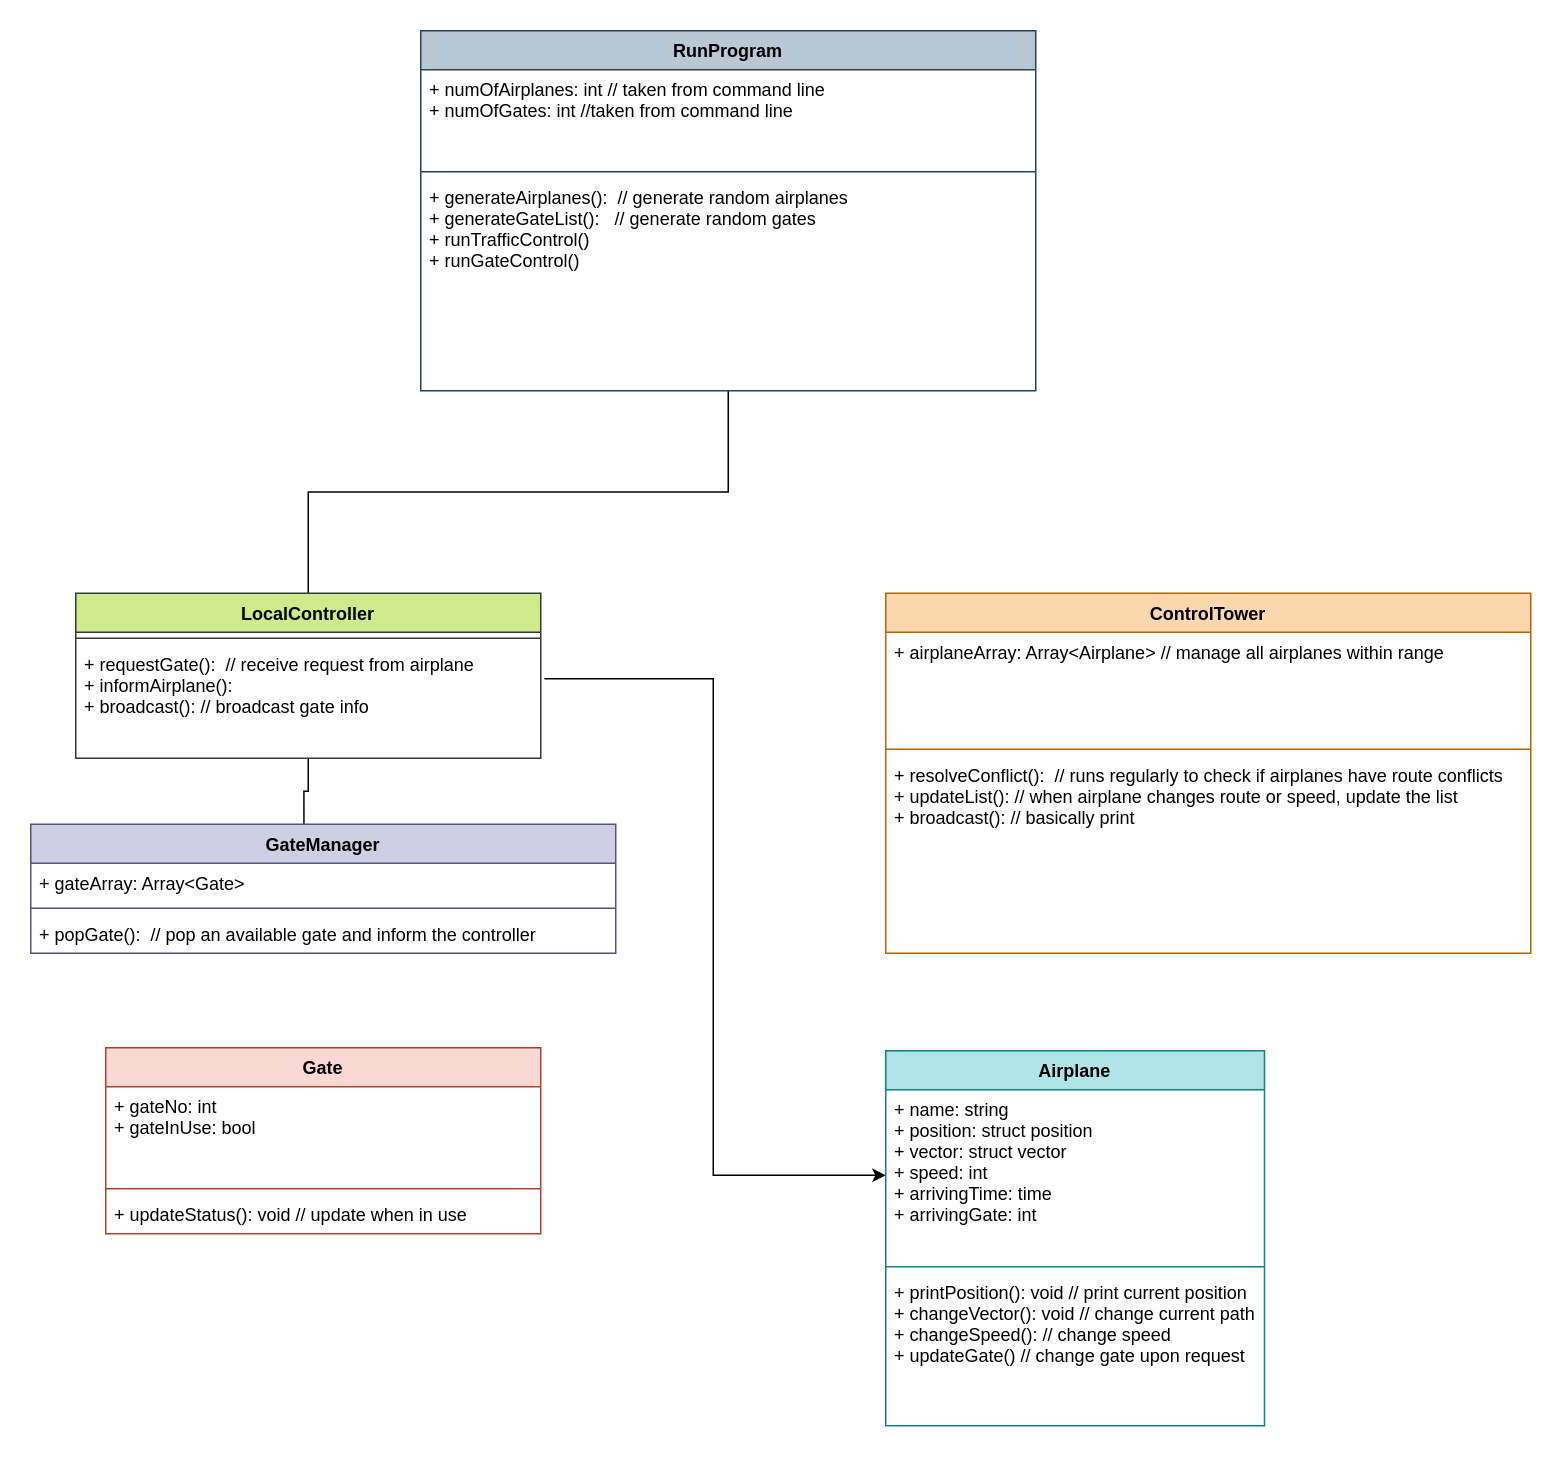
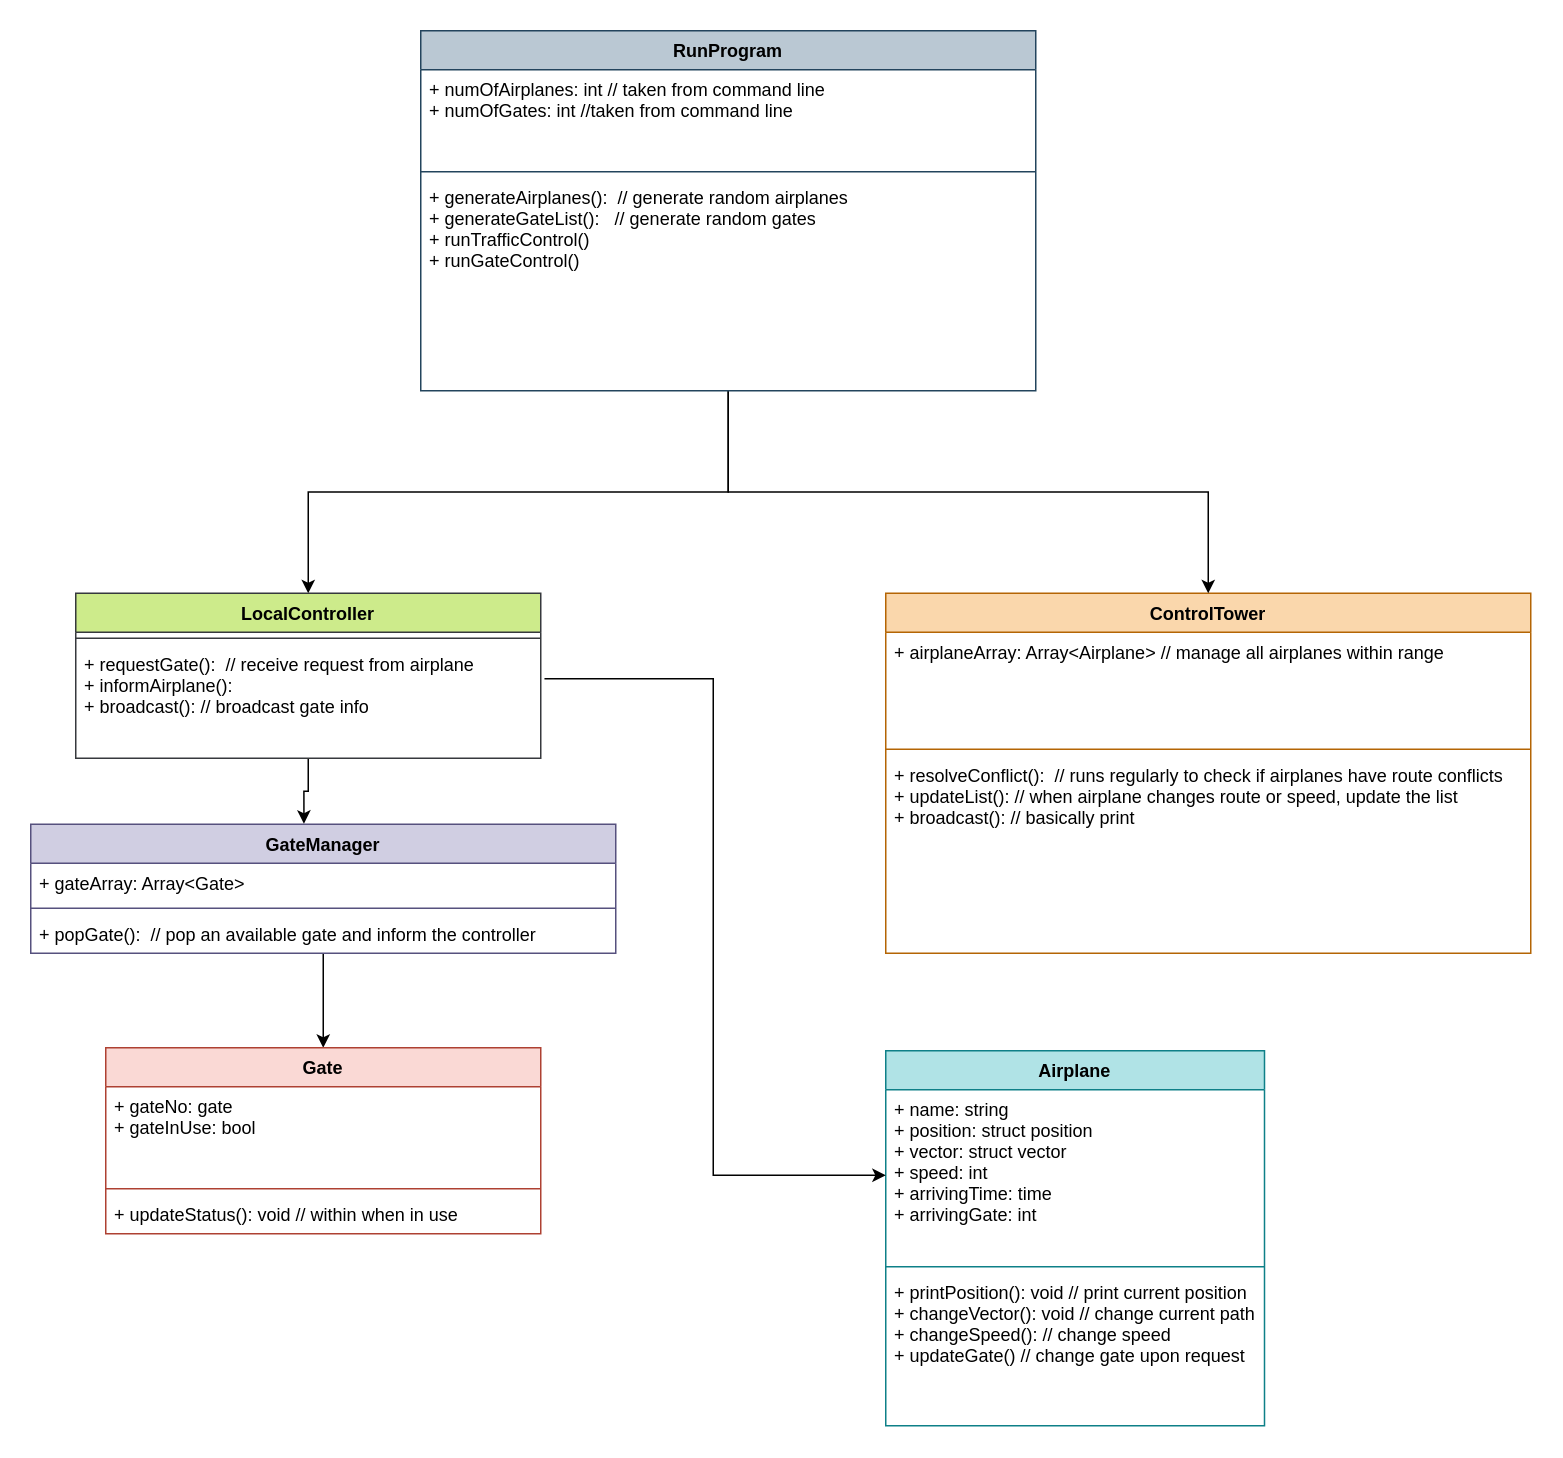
edge "RunProgram" -> "ControlTower": added
edge "RunProgram" -- "LocalController": arrowhead none -> classic
edge "LocalController" -- "GateManager": arrowhead none -> classic
edge "GateManager" -> "Gate": added
node "+ gateNo: int + gateInUse: bool": label "+ gateNo: int + gateInUse: bool" -> "+ gateNo: gate + gateInUse: bool"
node "+ updateStatus(): void // update when in use": label "+ updateStatus(): void // update when in use" -> "+ updateStatus(): void // within when in use"
